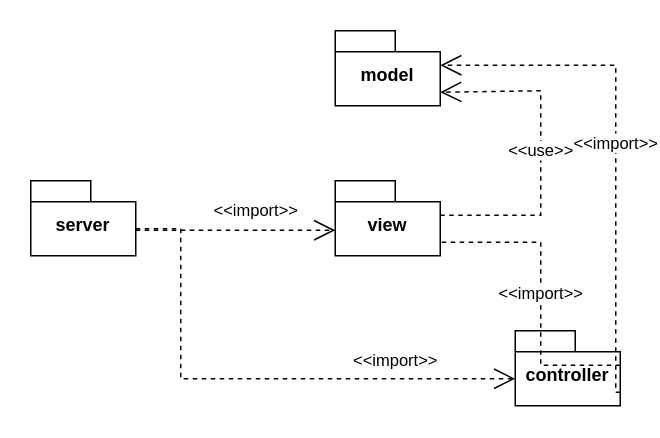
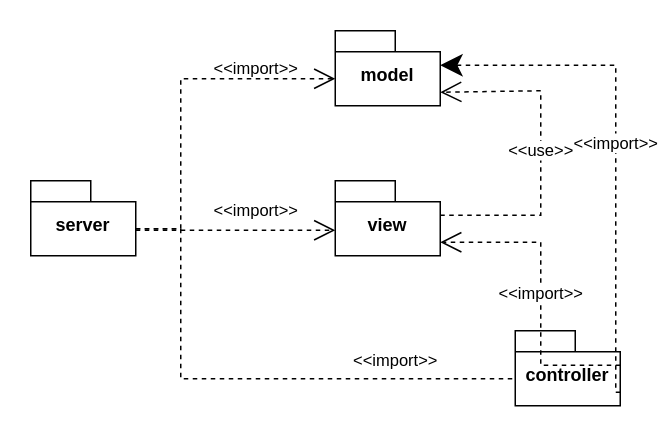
edge "controller" -> "model": arrowhead open -> classic
edge "server" -> "model": added, label "<<import>>"
edge "view" -- "controller": arrowhead none -> open
edge "server" -> "controller": arrowhead open -> none
